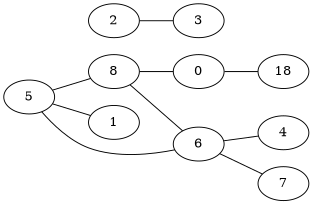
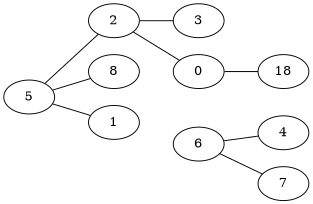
edge "8" -- "0": now "2" -- "0"
edge "8" -- "6": removed
edge "5" -- "6": now "5" -- "2"
